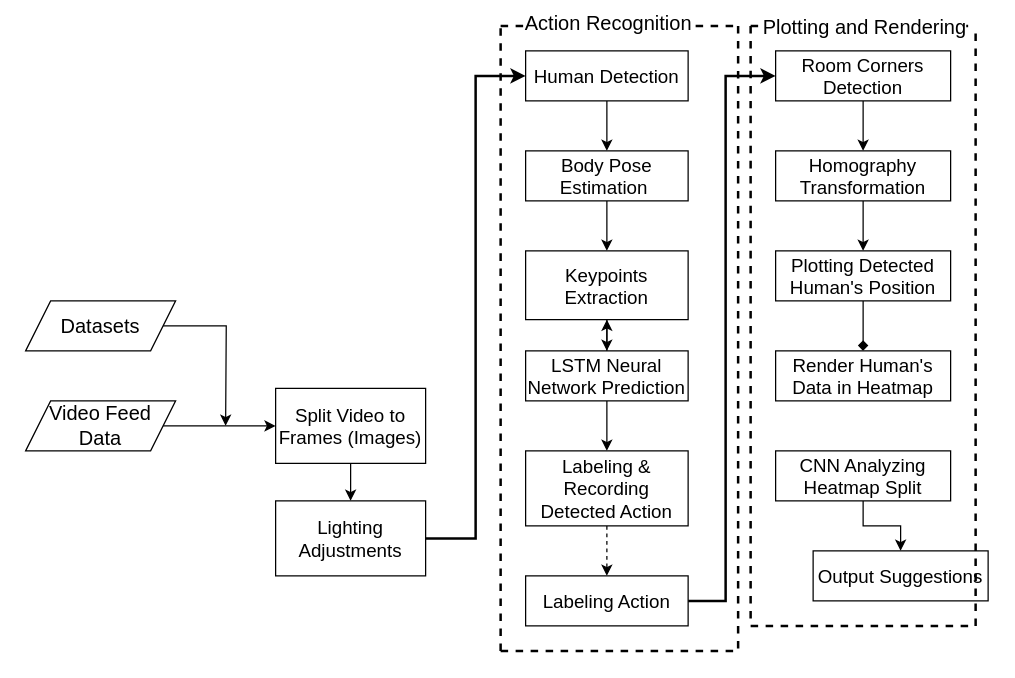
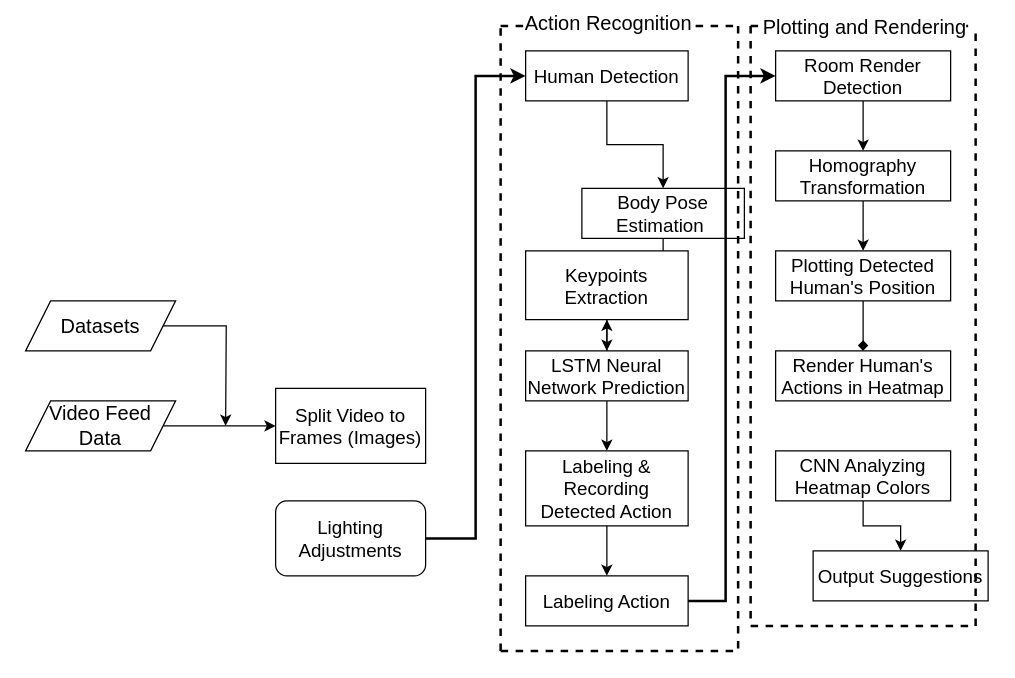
node "Room Corners Detection": label "Room Corners Detection" -> "Room Render Detection"
node "Body Pose Estimation": moved (607, 176) -> (663, 213)
node "Render Human's Data in Heatmap": label "Render Human's Data in Heatmap" -> "Render Human's Actions in Heatmap"
node "CNN Analyzing Heatmap Split": label "CNN Analyzing Heatmap Split" -> "CNN Analyzing Heatmap Colors"
edge "Split Video to Frames (Images)" -> "Lighting Adjustments": removed
node "Lighting Adjustments": shape rectangle -> rounded rectangle
edge "Labeling & Recording Detected Action" -> "Labeling Action": style dashed -> solid
